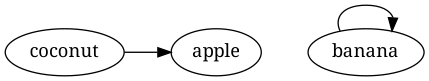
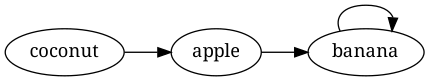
edge "apple" -> "banana": added
